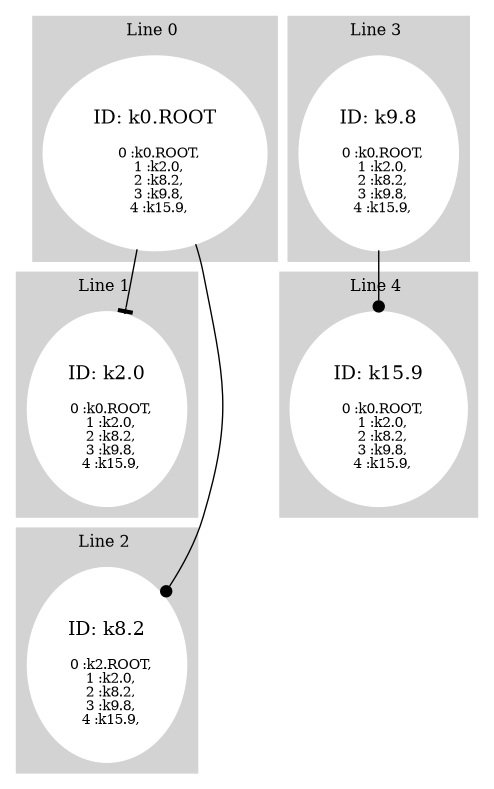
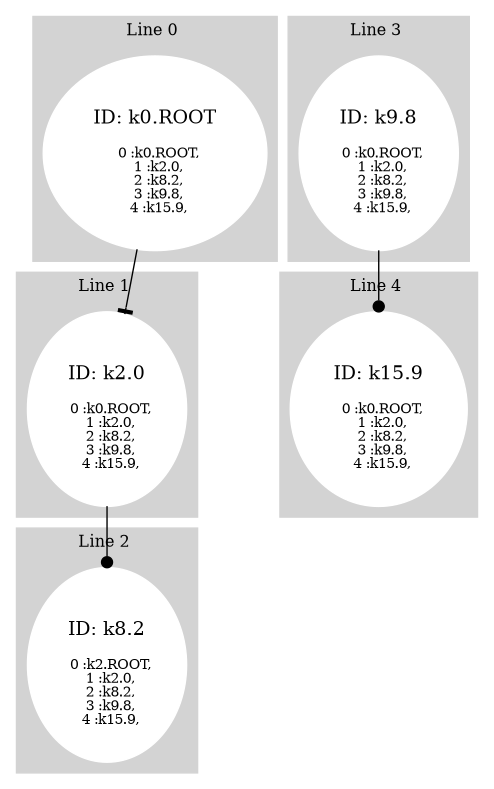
edge "ID: k0.ROOT" -> "ID: k8.2": now "ID: k2.0" -> "ID: k8.2"
